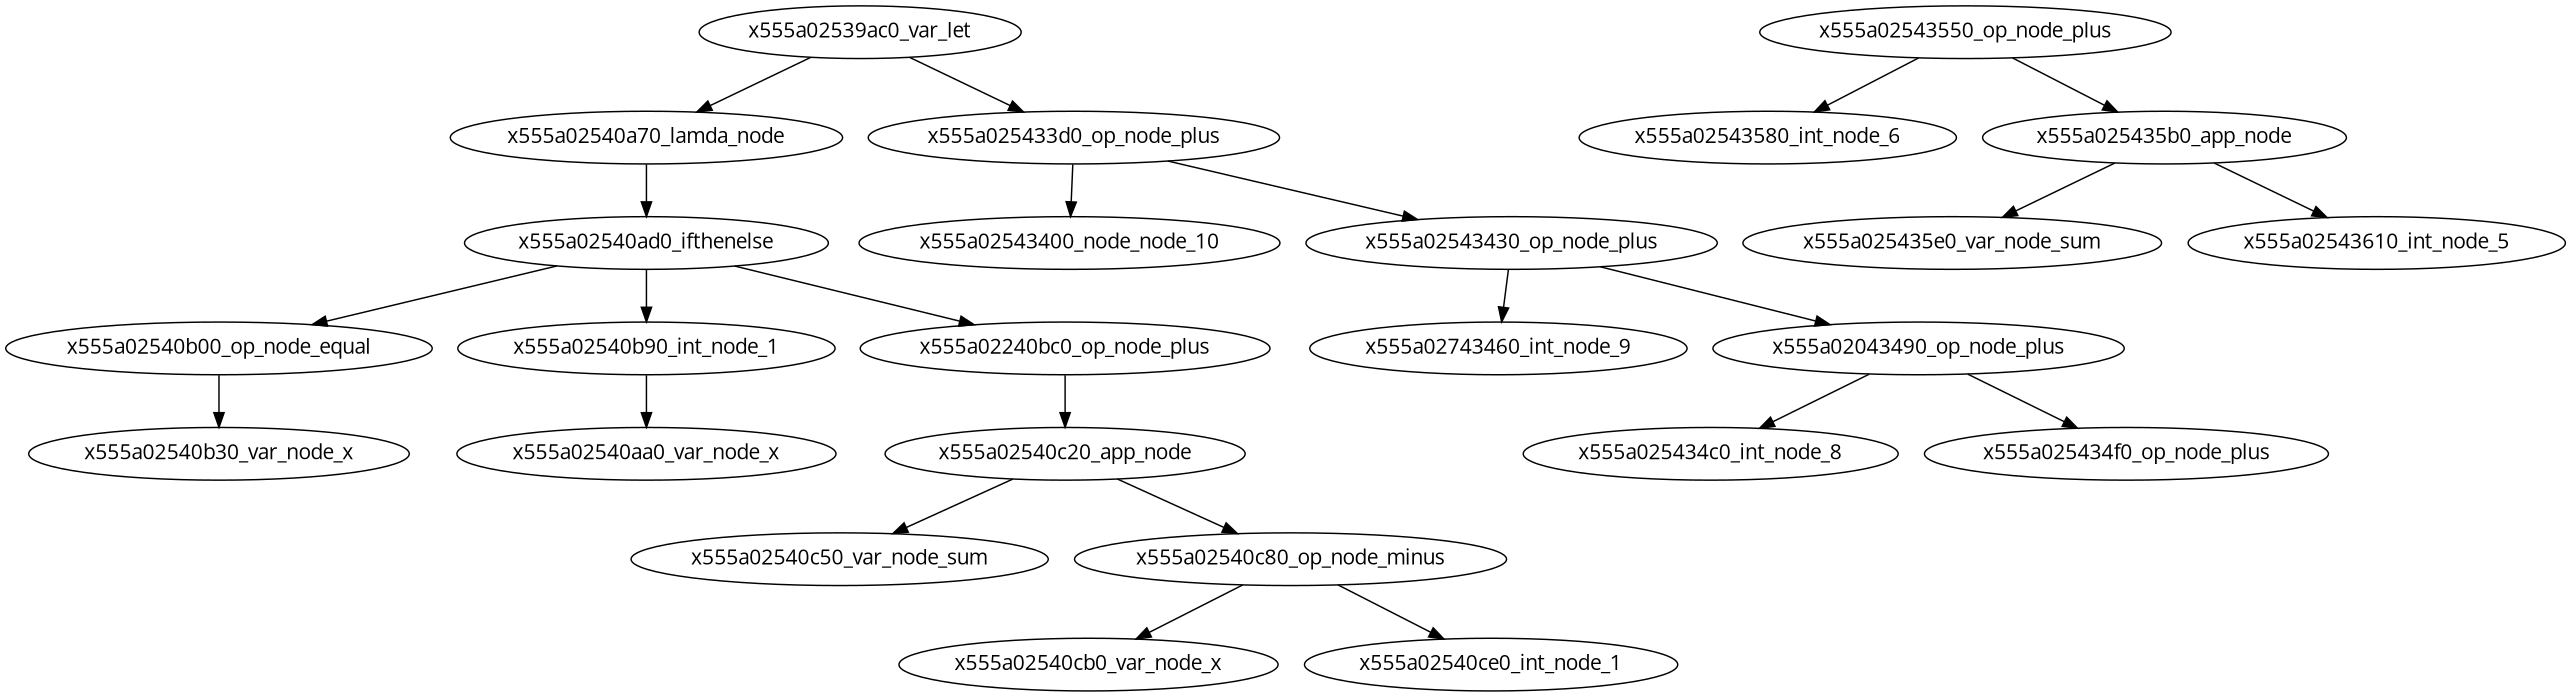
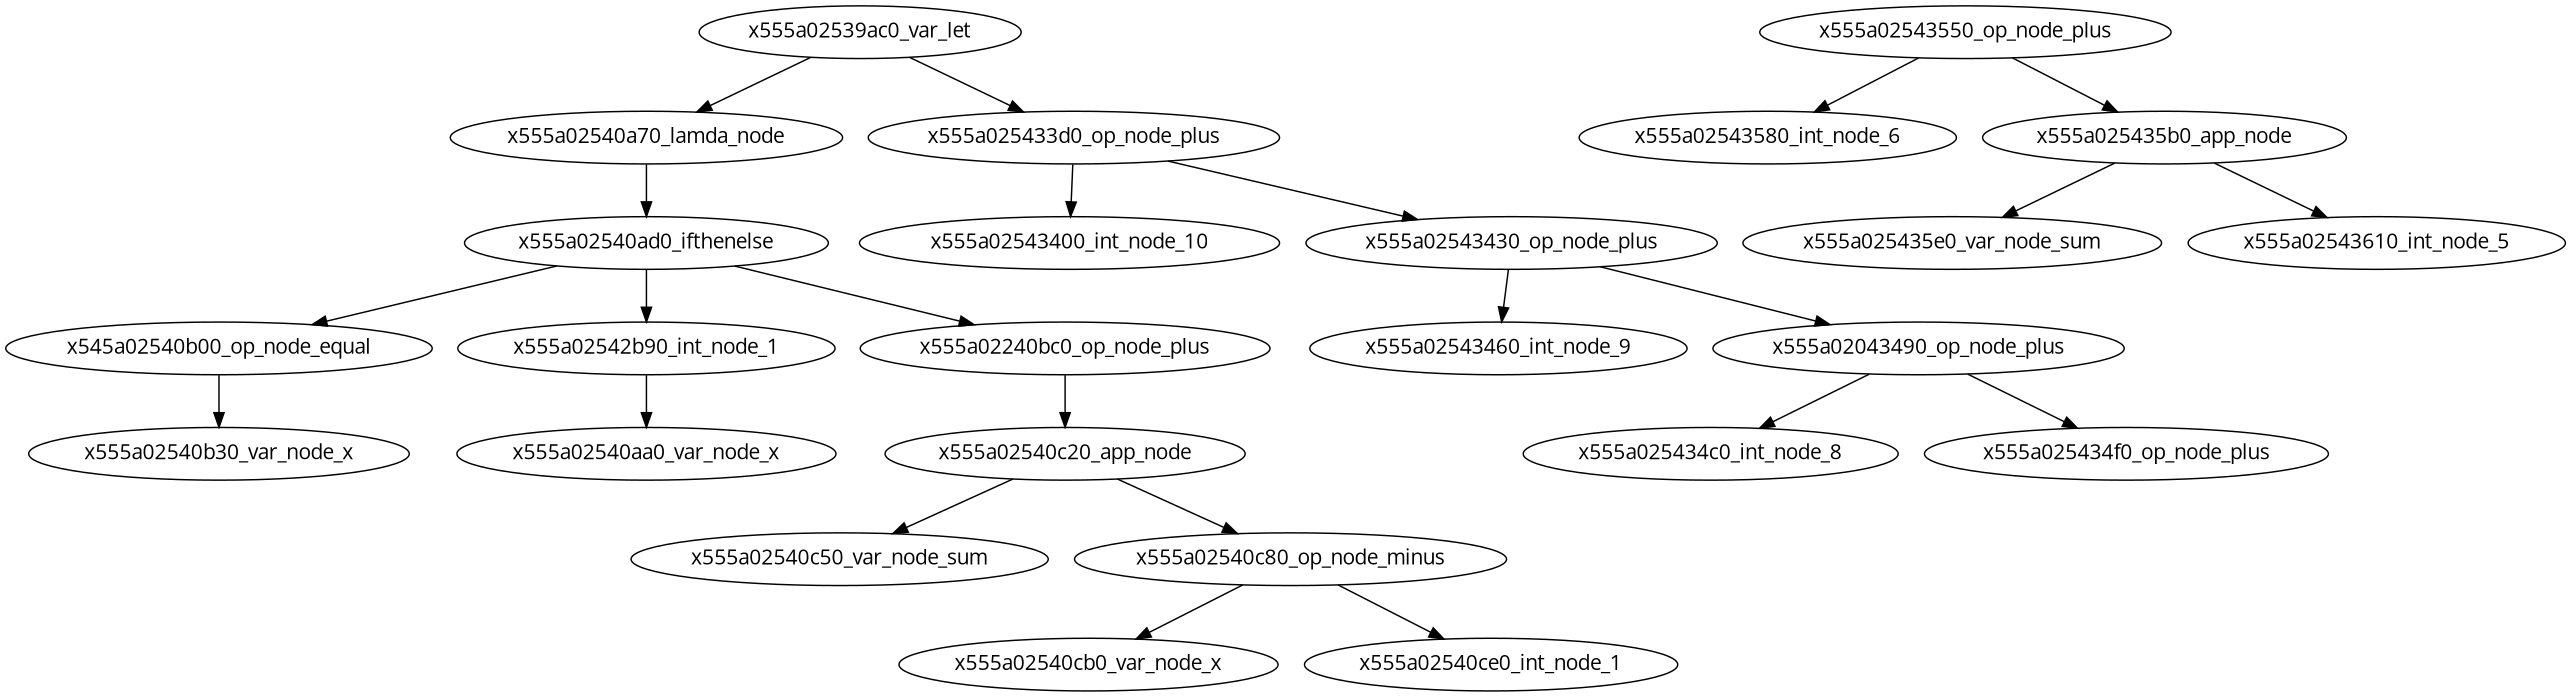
node "x555a02543400_node_node_10": label "x555a02543400_node_node_10" -> "x555a02543400_int_node_10"
node "x555a02540b00_op_node_equal": label "x555a02540b00_op_node_equal" -> "x545a02540b00_op_node_equal"
node "x555a02540b90_int_node_1": label "x555a02540b90_int_node_1" -> "x555a02542b90_int_node_1"
node "x555a02743460_int_node_9": label "x555a02743460_int_node_9" -> "x555a02543460_int_node_9"
